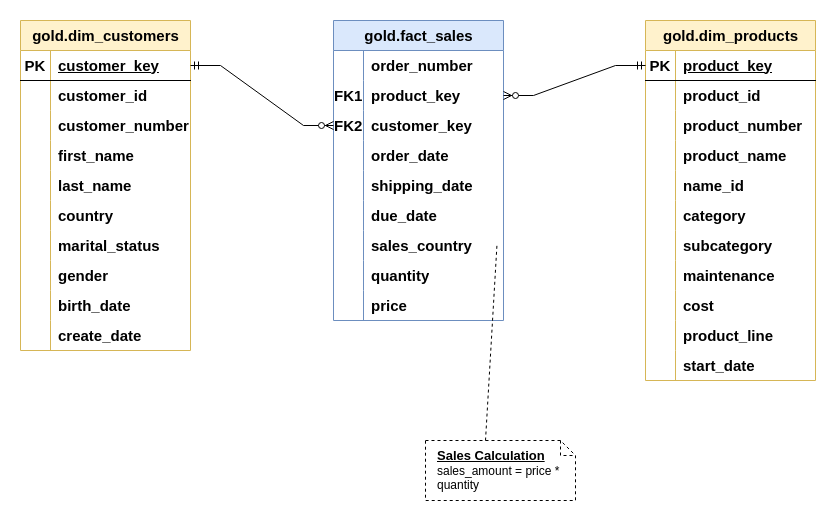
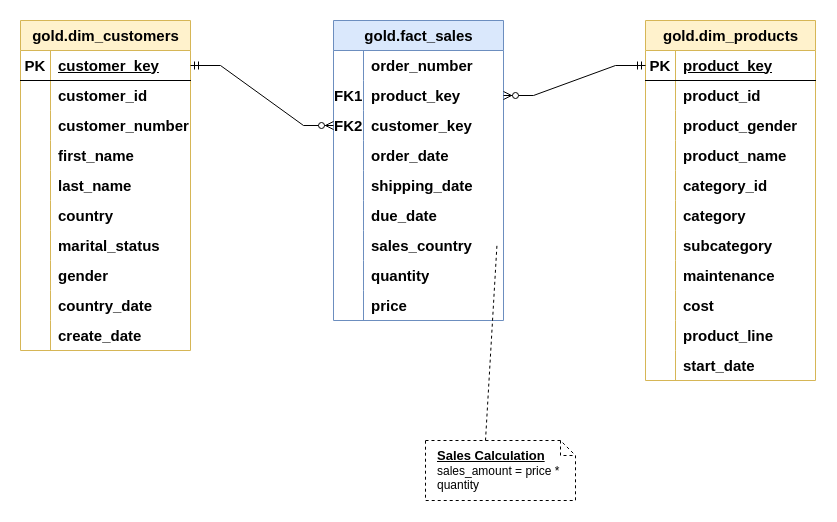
node "product_number": label "product_number" -> "product_gender"
node "name_id": label "name_id" -> "category_id"
node "birth_date": label "birth_date" -> "country_date"
